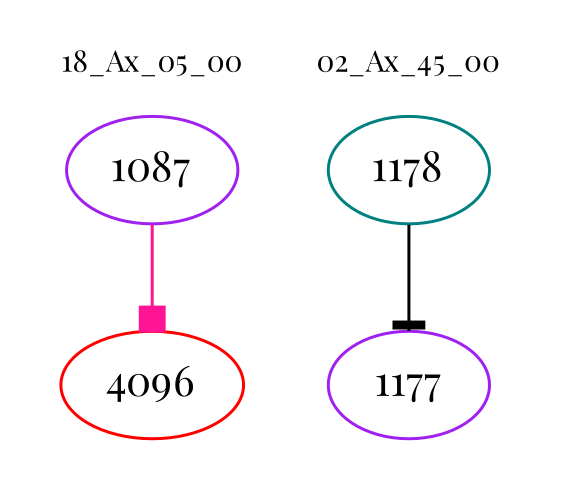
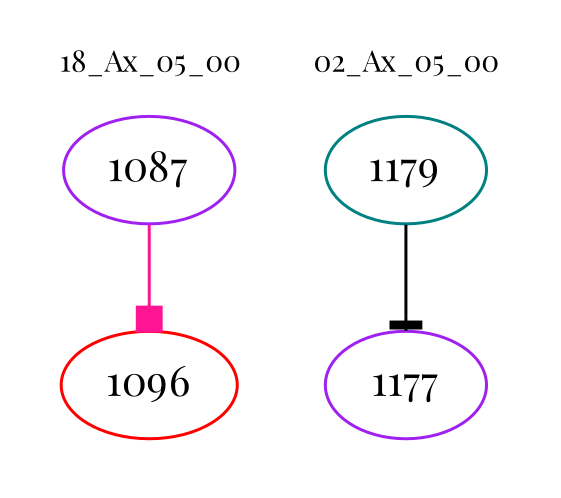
cluster "02_Ax_45_00": label "02_Ax_45_00" -> "02_Ax_05_00"
node "1178": label "1178" -> "1179"
node "4096": label "4096" -> "1096"
